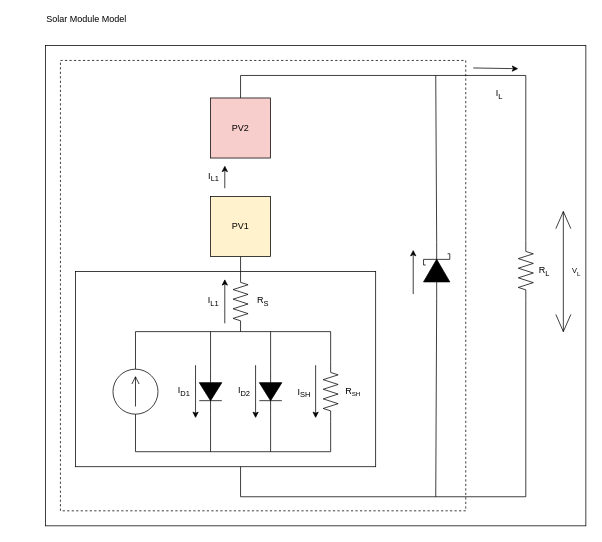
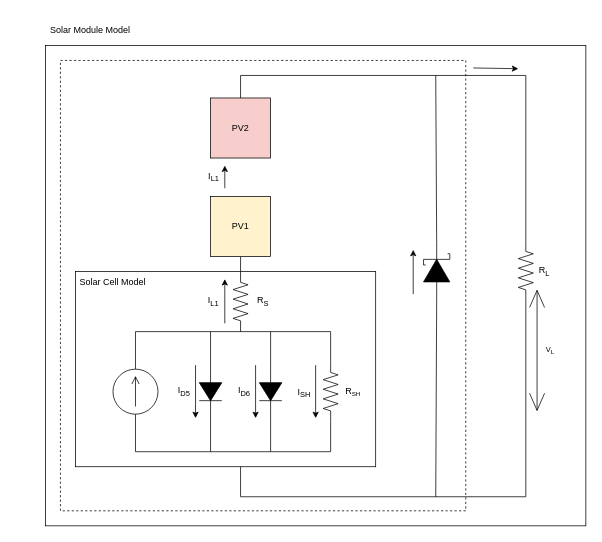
node "Solar Module Model": moved (87, 19) -> (90, 30)
node "IL": removed
node "VL": moved (563, 271) -> (537, 350)
node "Solar Cell Model": added
node "ID1": label "ID1" -> "ID5"
node "ID2": label "ID2" -> "ID6"
